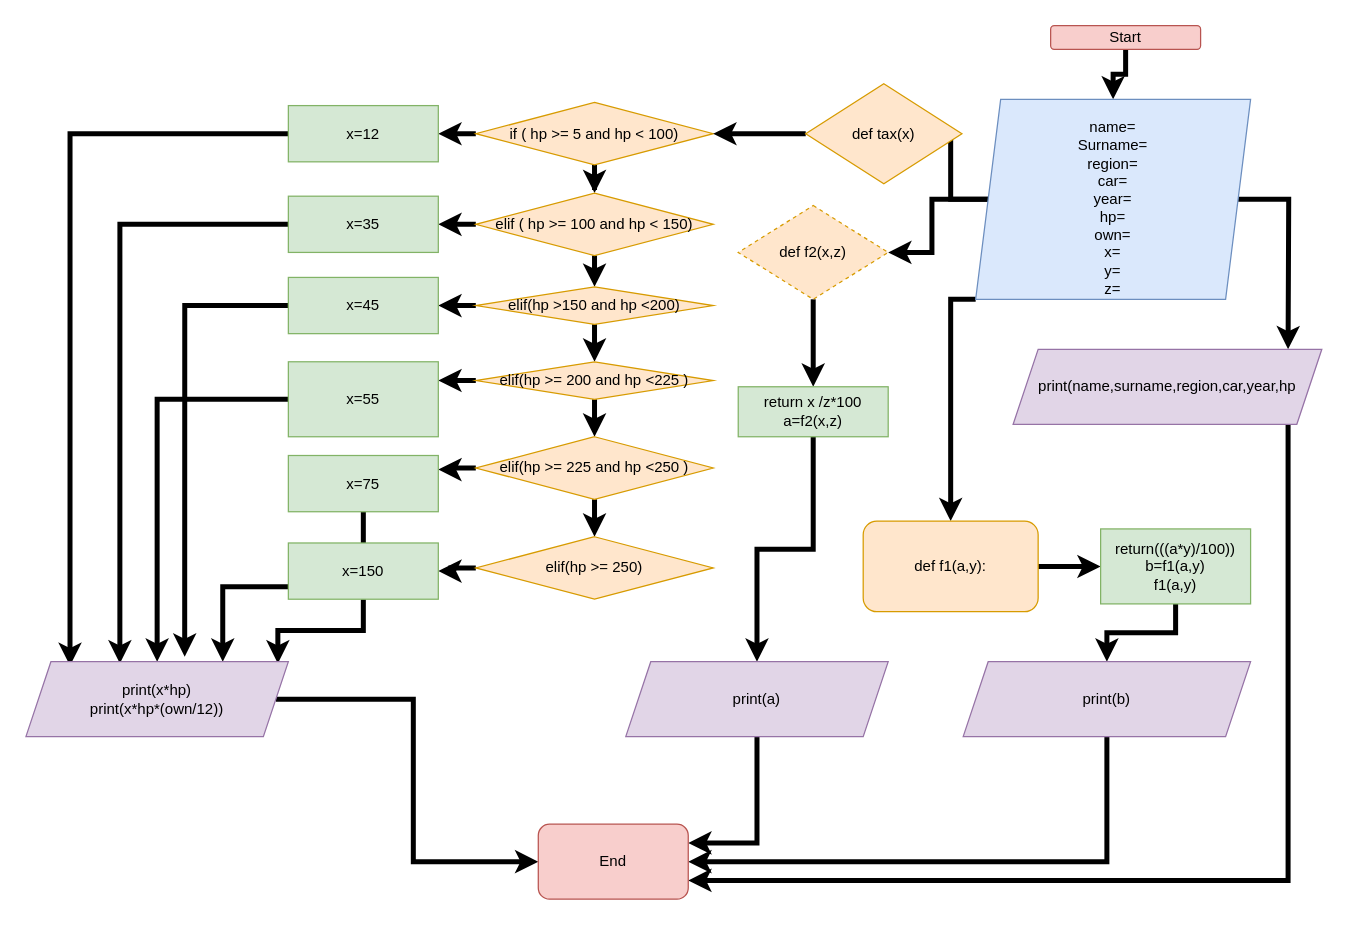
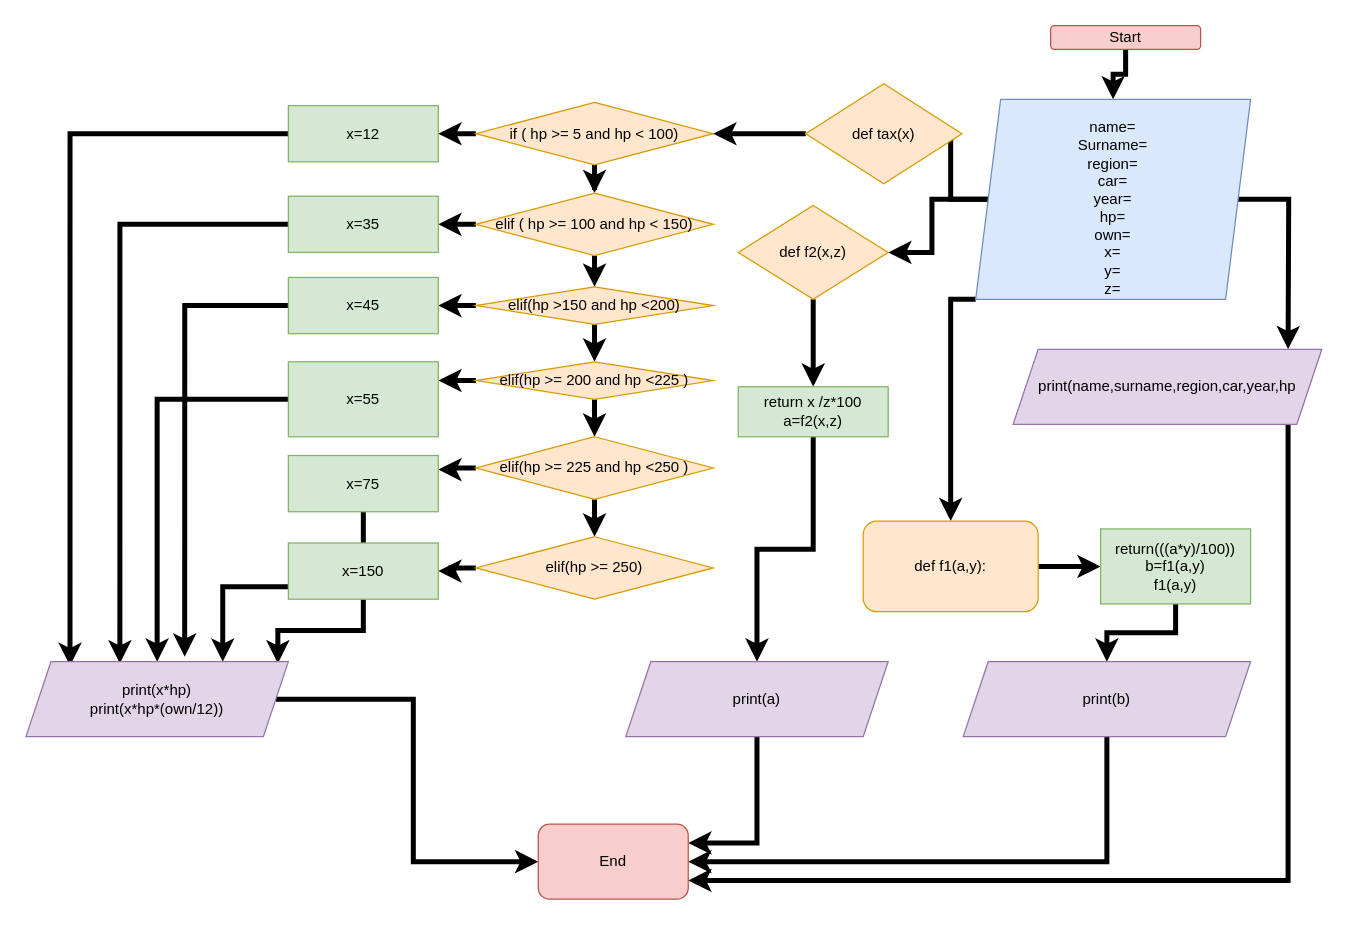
node "def f2(x,z)": style dashed -> solid
